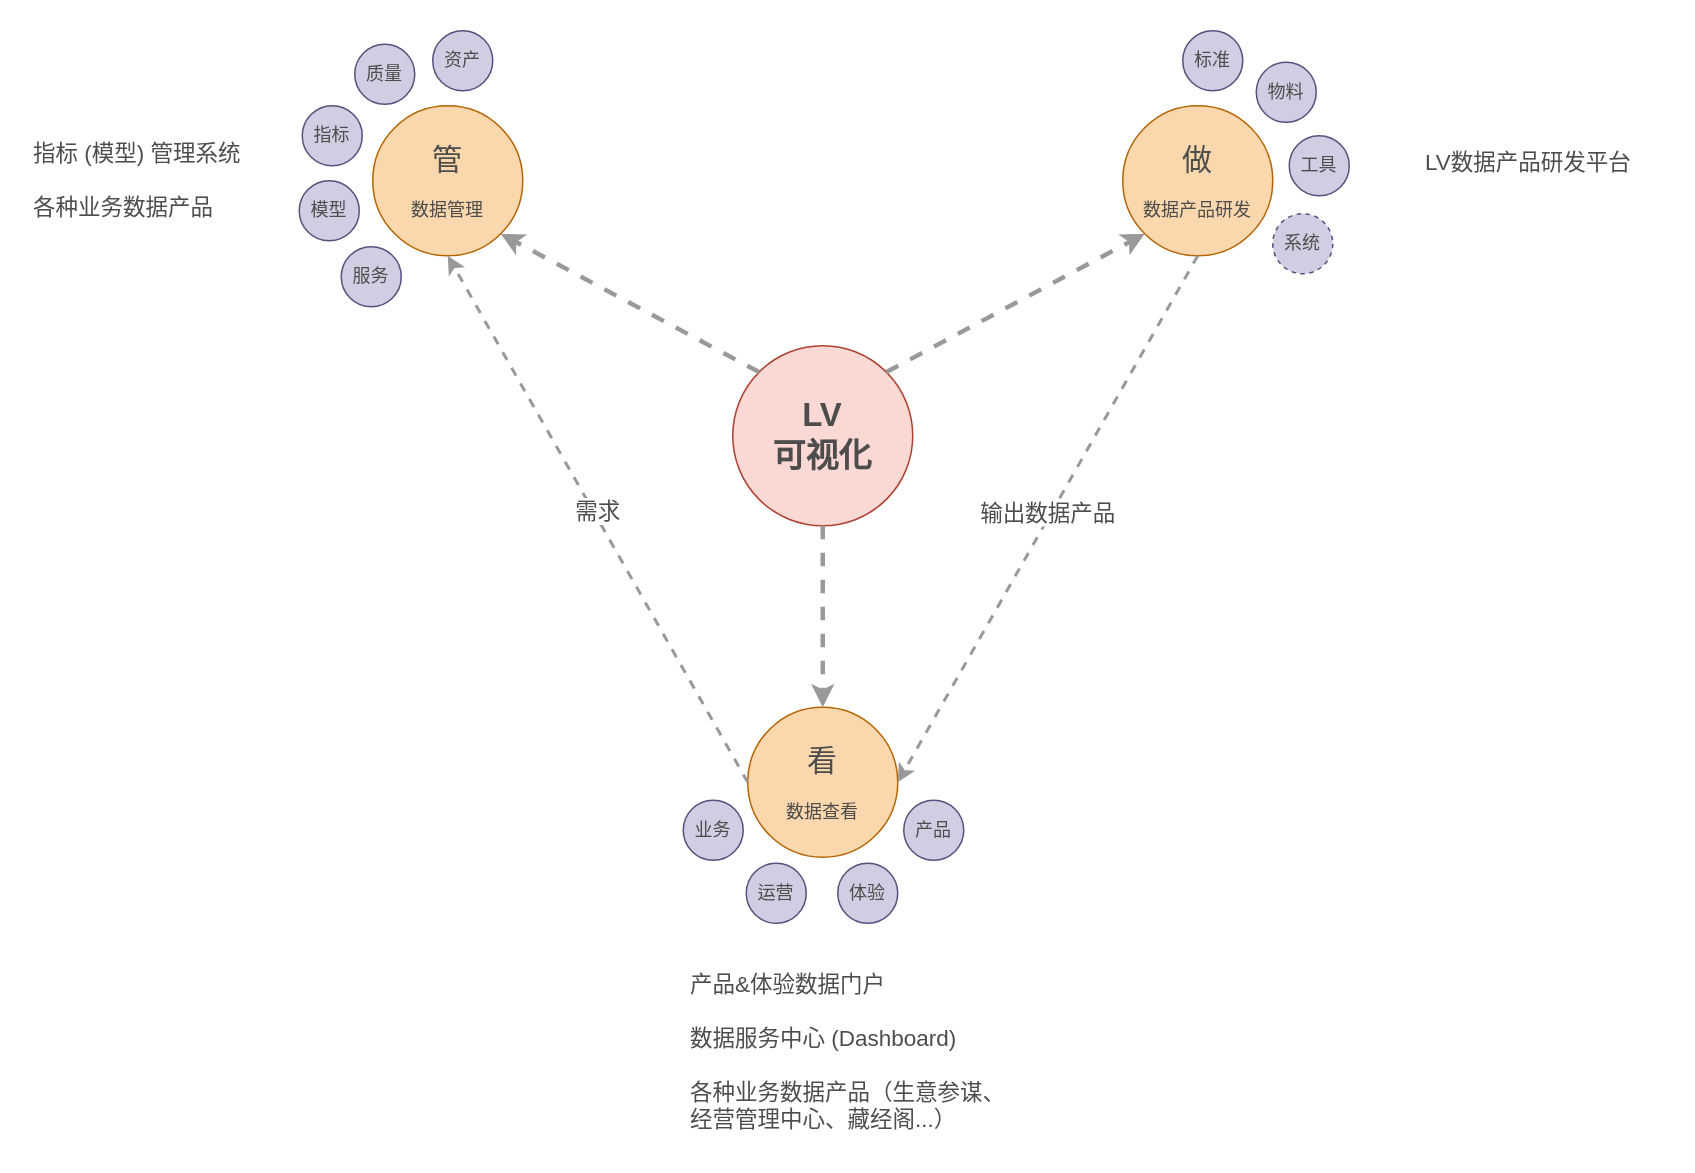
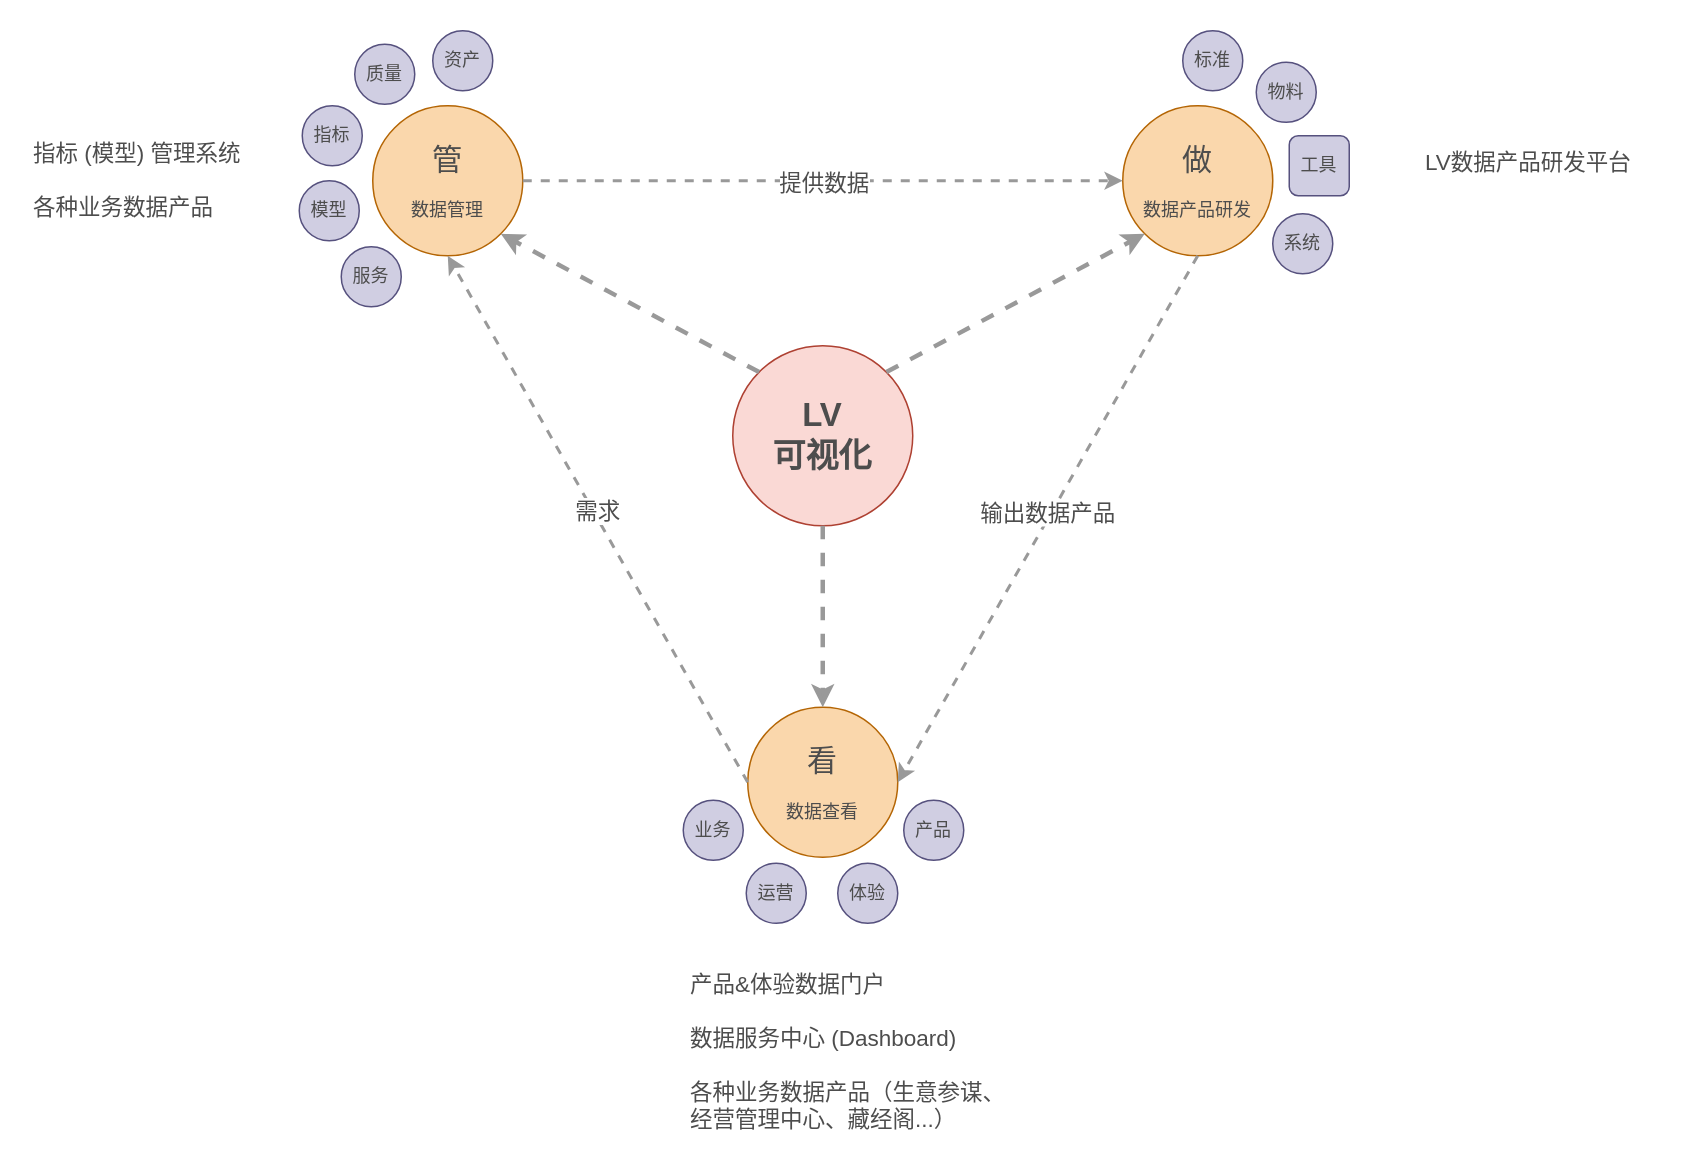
node "工具": shape ellipse -> rounded rectangle
edge "管 数据管理" -> "做 数据产品研发": added, label "提供数据"
node "系统": style dashed -> solid
